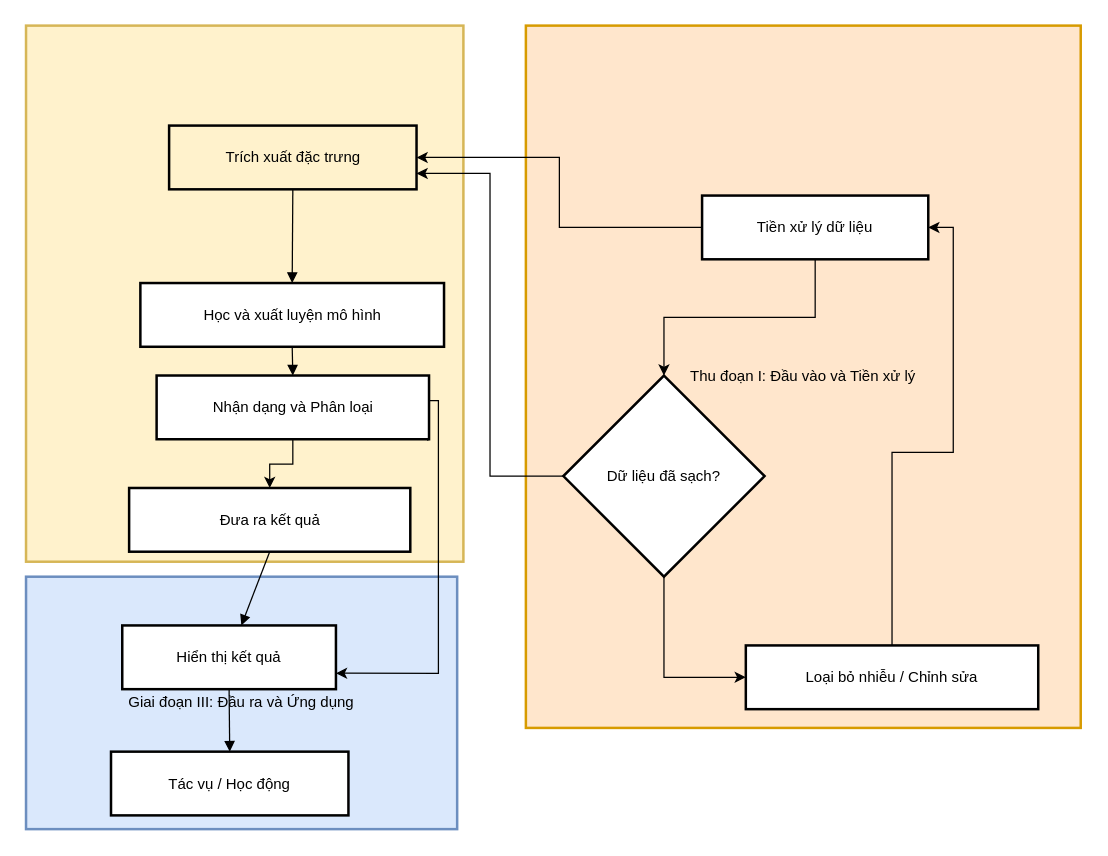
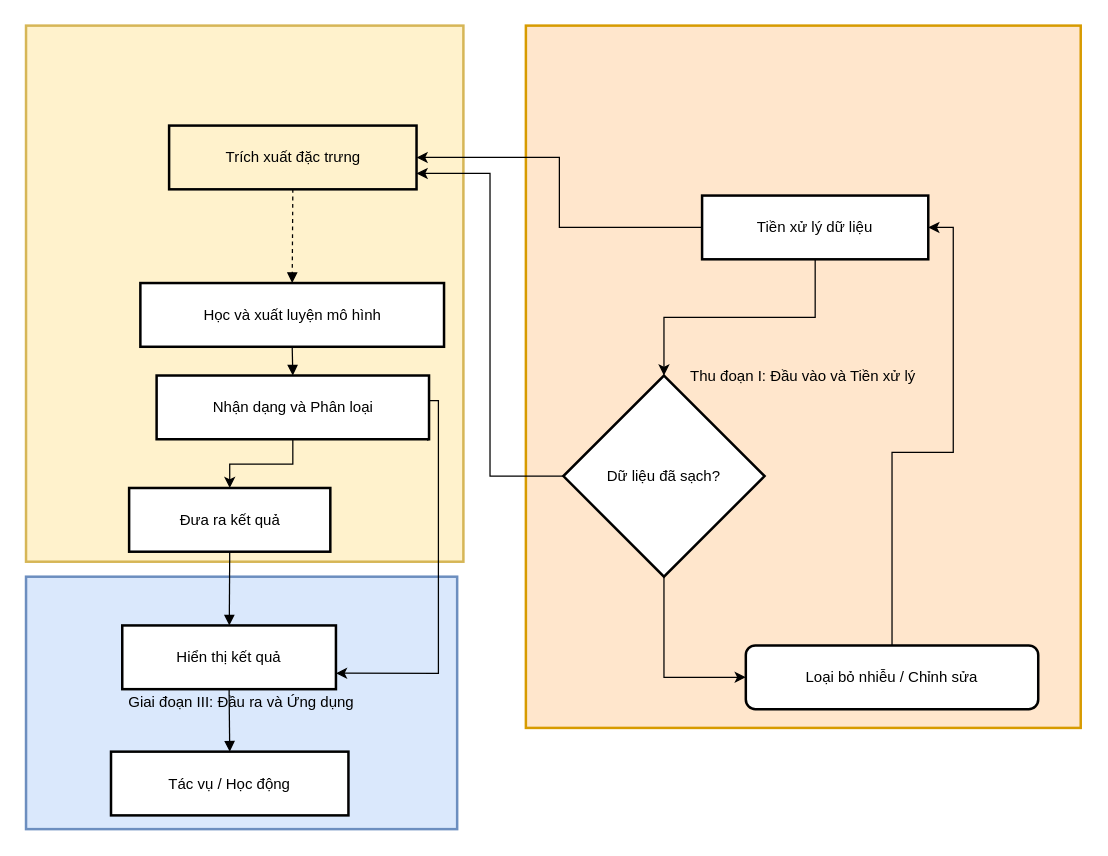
edge "Trích xuất đặc trưng" -> "Học và xuất luyện mô hình": style solid -> dashed
node "Đưa ra kết quả": size 281x64 -> 201x64
node "Loại bỏ nhiễu / Chỉnh sửa": shape rectangle -> rounded rectangle
